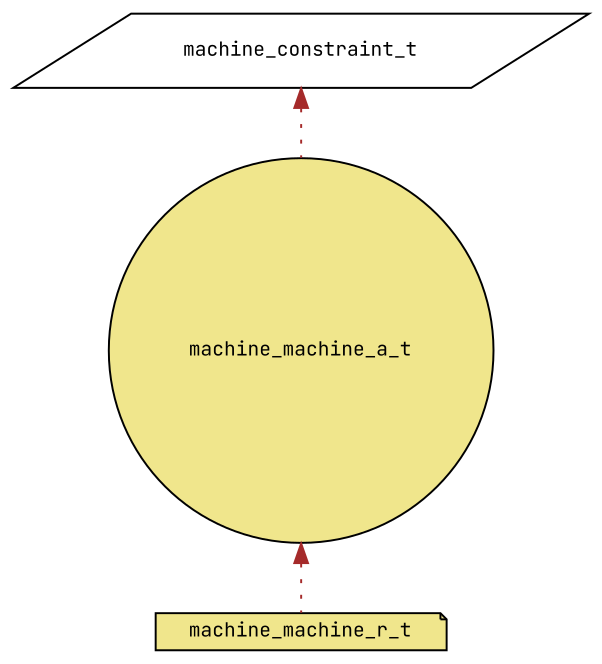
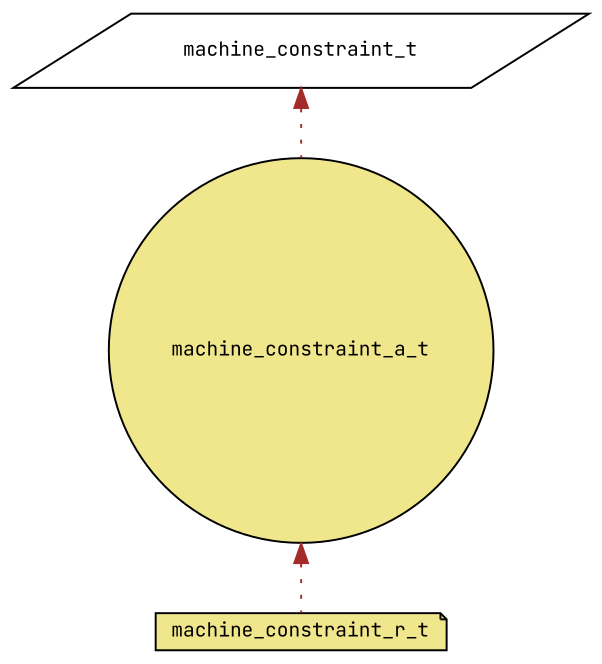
node "machine_machine_a_t": label "machine_machine_a_t" -> "machine_constraint_a_t"
node "machine_machine_r_t": label "machine_machine_r_t" -> "machine_constraint_r_t"
